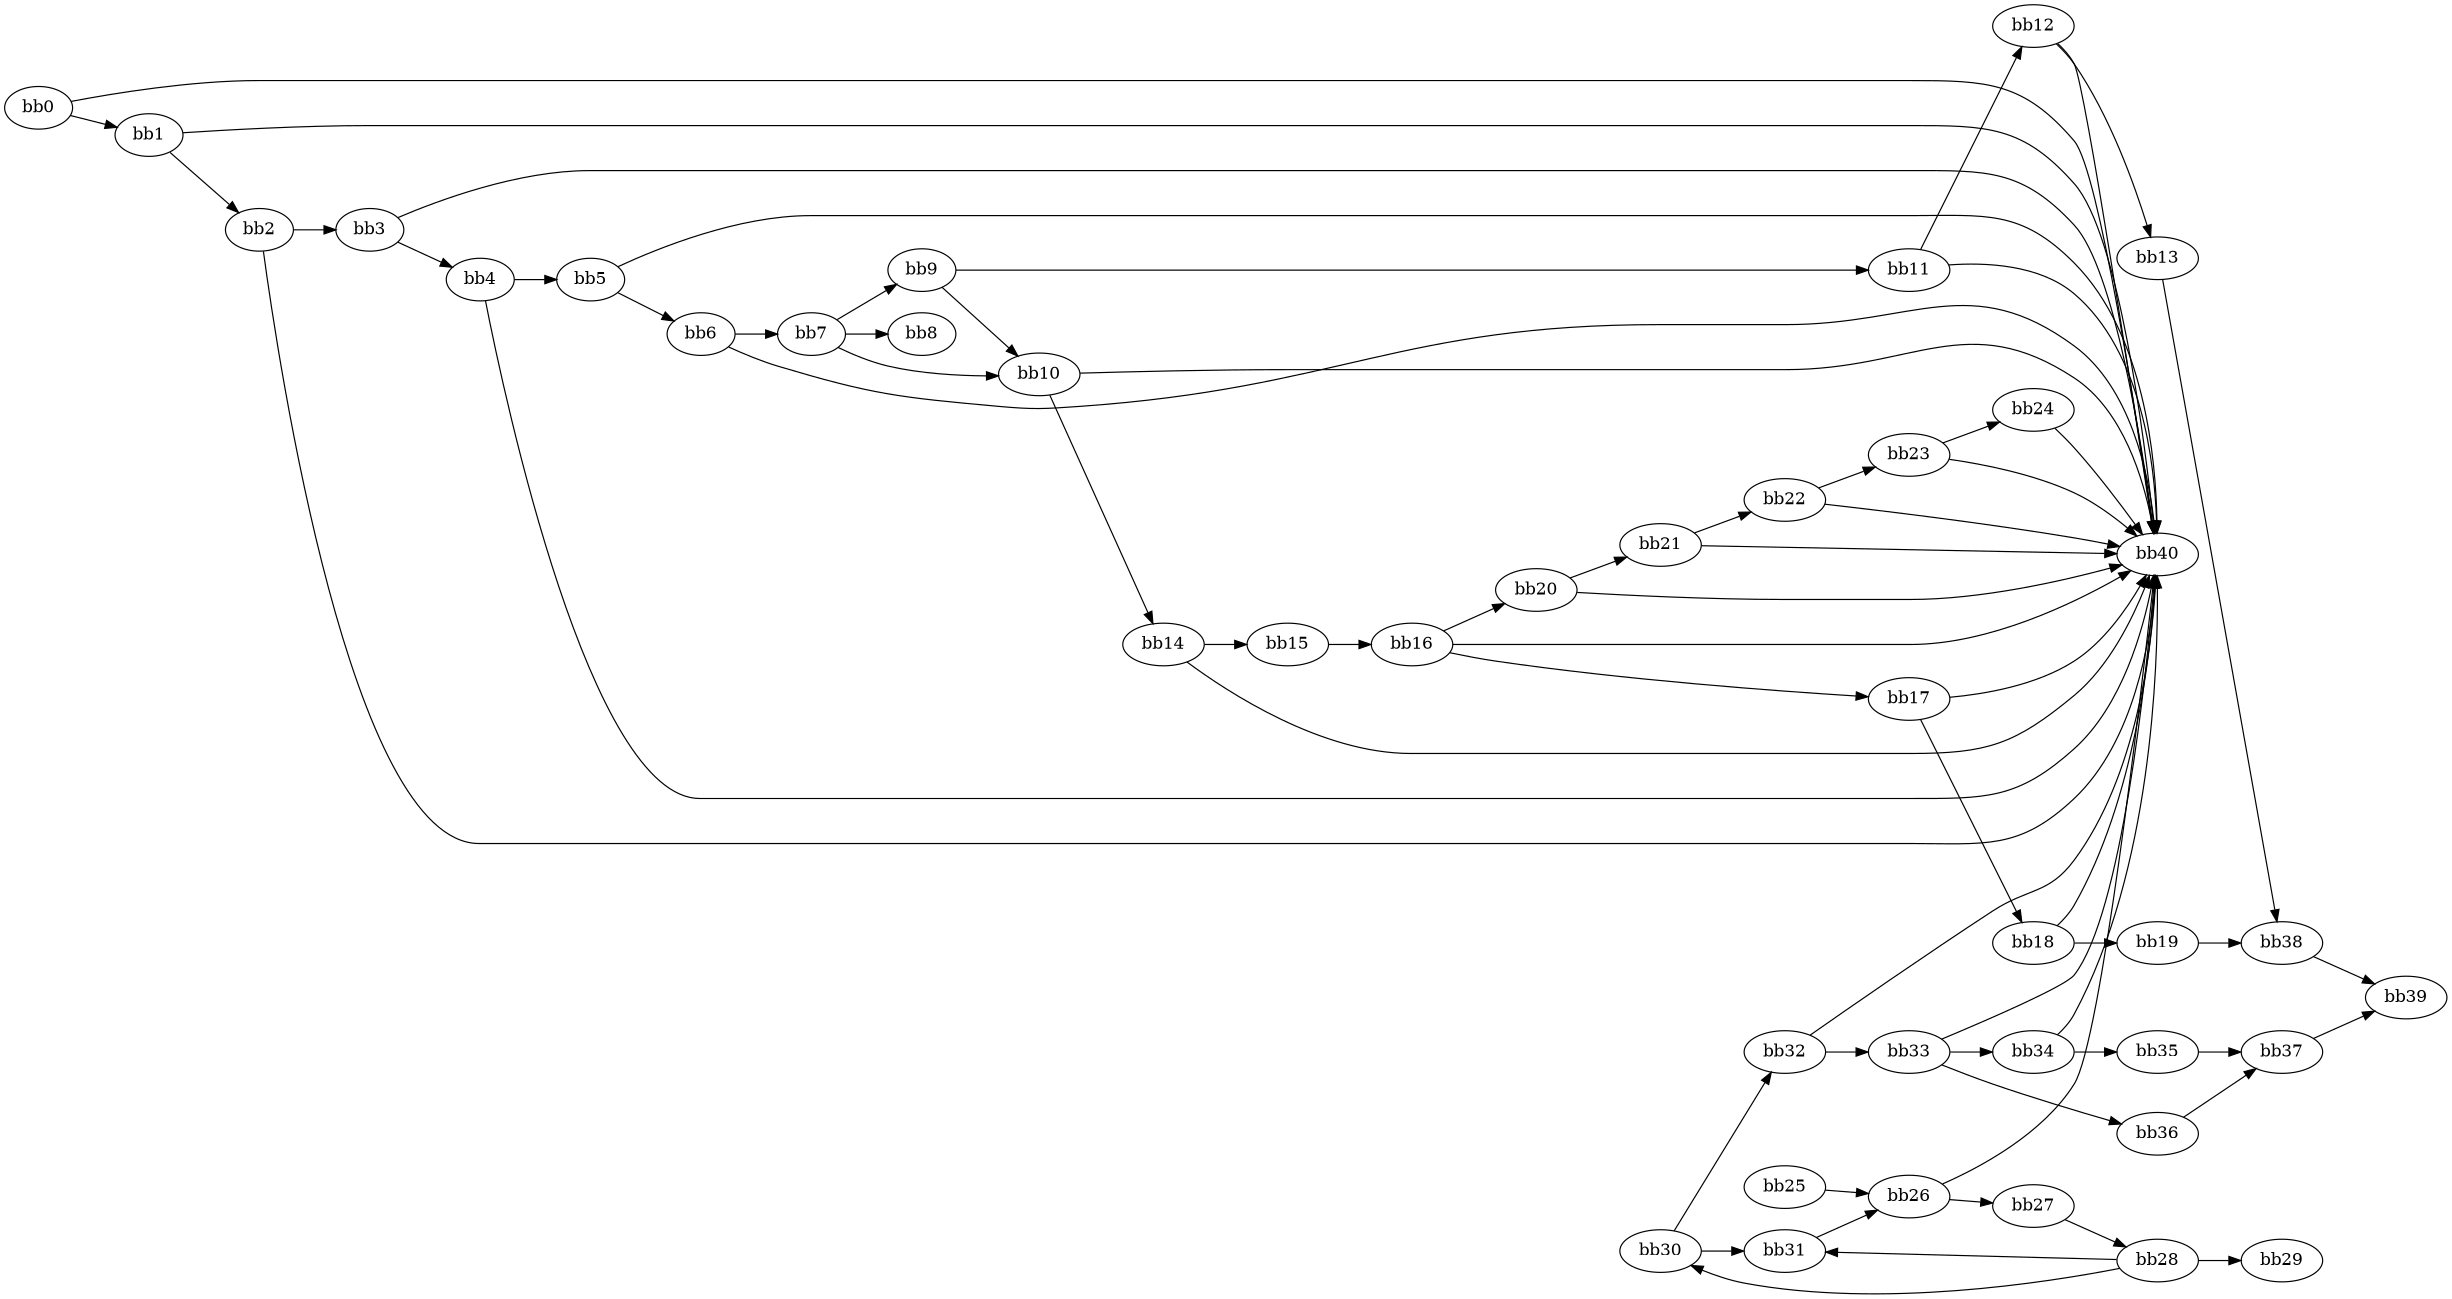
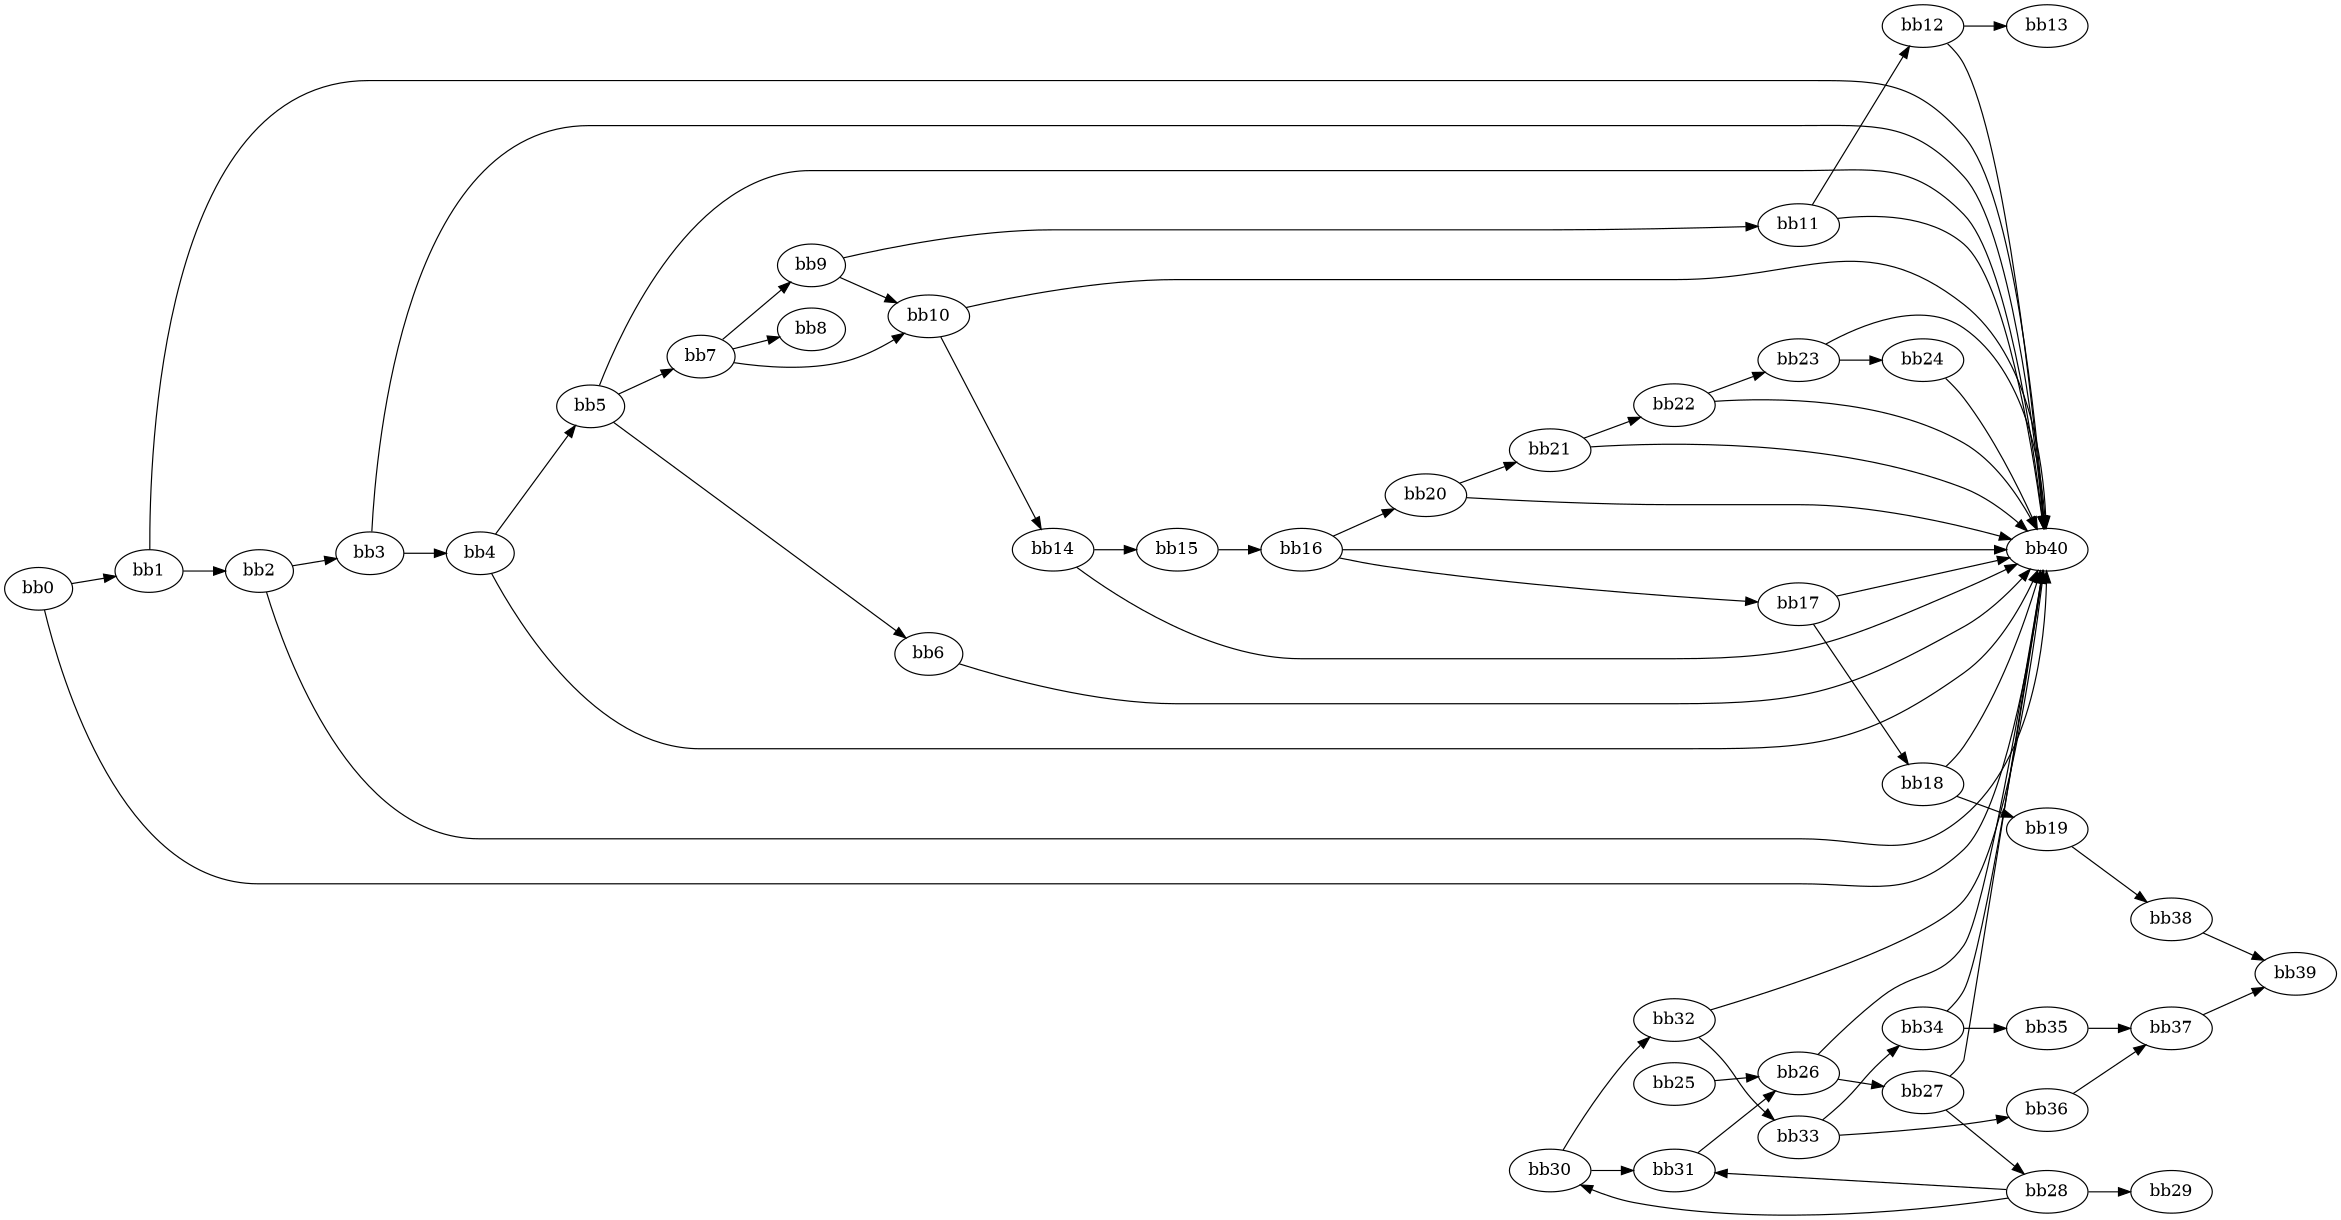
edge "bb6" -> "bb7": now "bb5" -> "bb7"
edge "bb13" -> "bb38": removed
edge "bb33" -> "bb40": now "bb27" -> "bb40"
